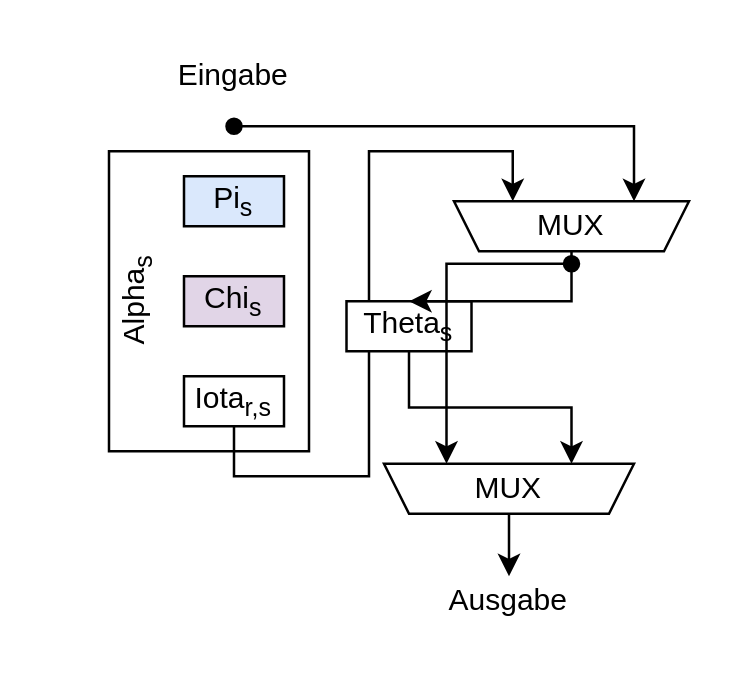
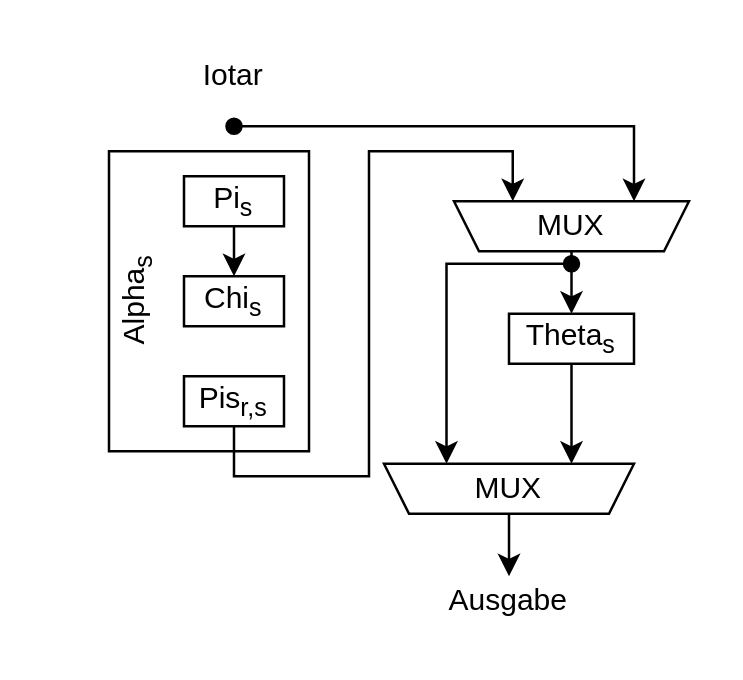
node "Eingabe": label "Eingabe" -> "Iotar"
node "Pis": fillcolor #dae8fc -> #ffffff
edge "Pis" -> "Chis": added
node "Chis": fillcolor #e1d5e7 -> #ffffff
node "Thetas": moved (409, 326) -> (571, 339)
node "Iotar,s": label "Iotar,s" -> "Pisr,s"
